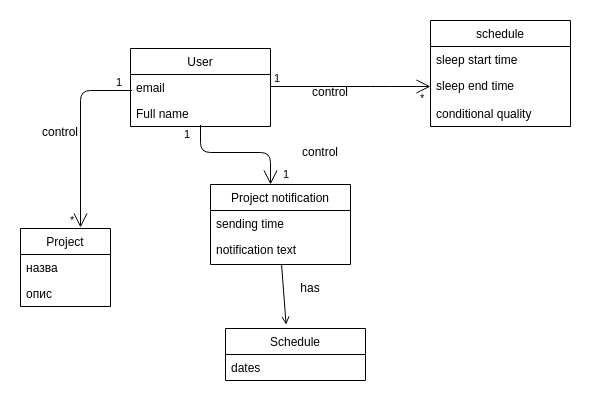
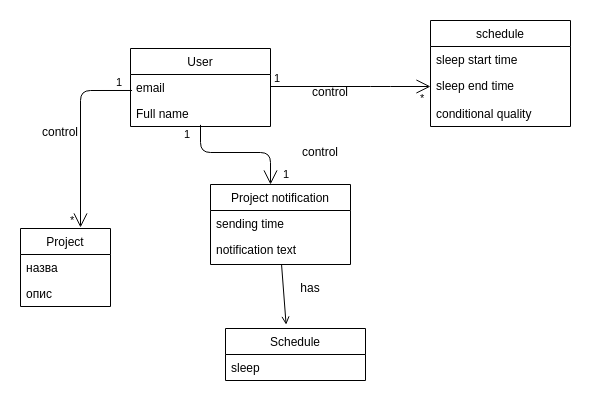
node "dates": label "dates" -> "sleep"
